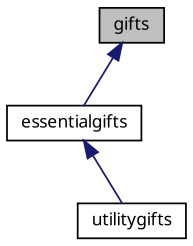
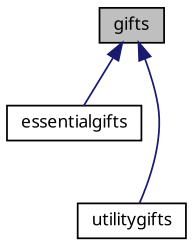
edge "utilitygifts" -> "essentialgifts": now "utilitygifts" -> "gifts"
